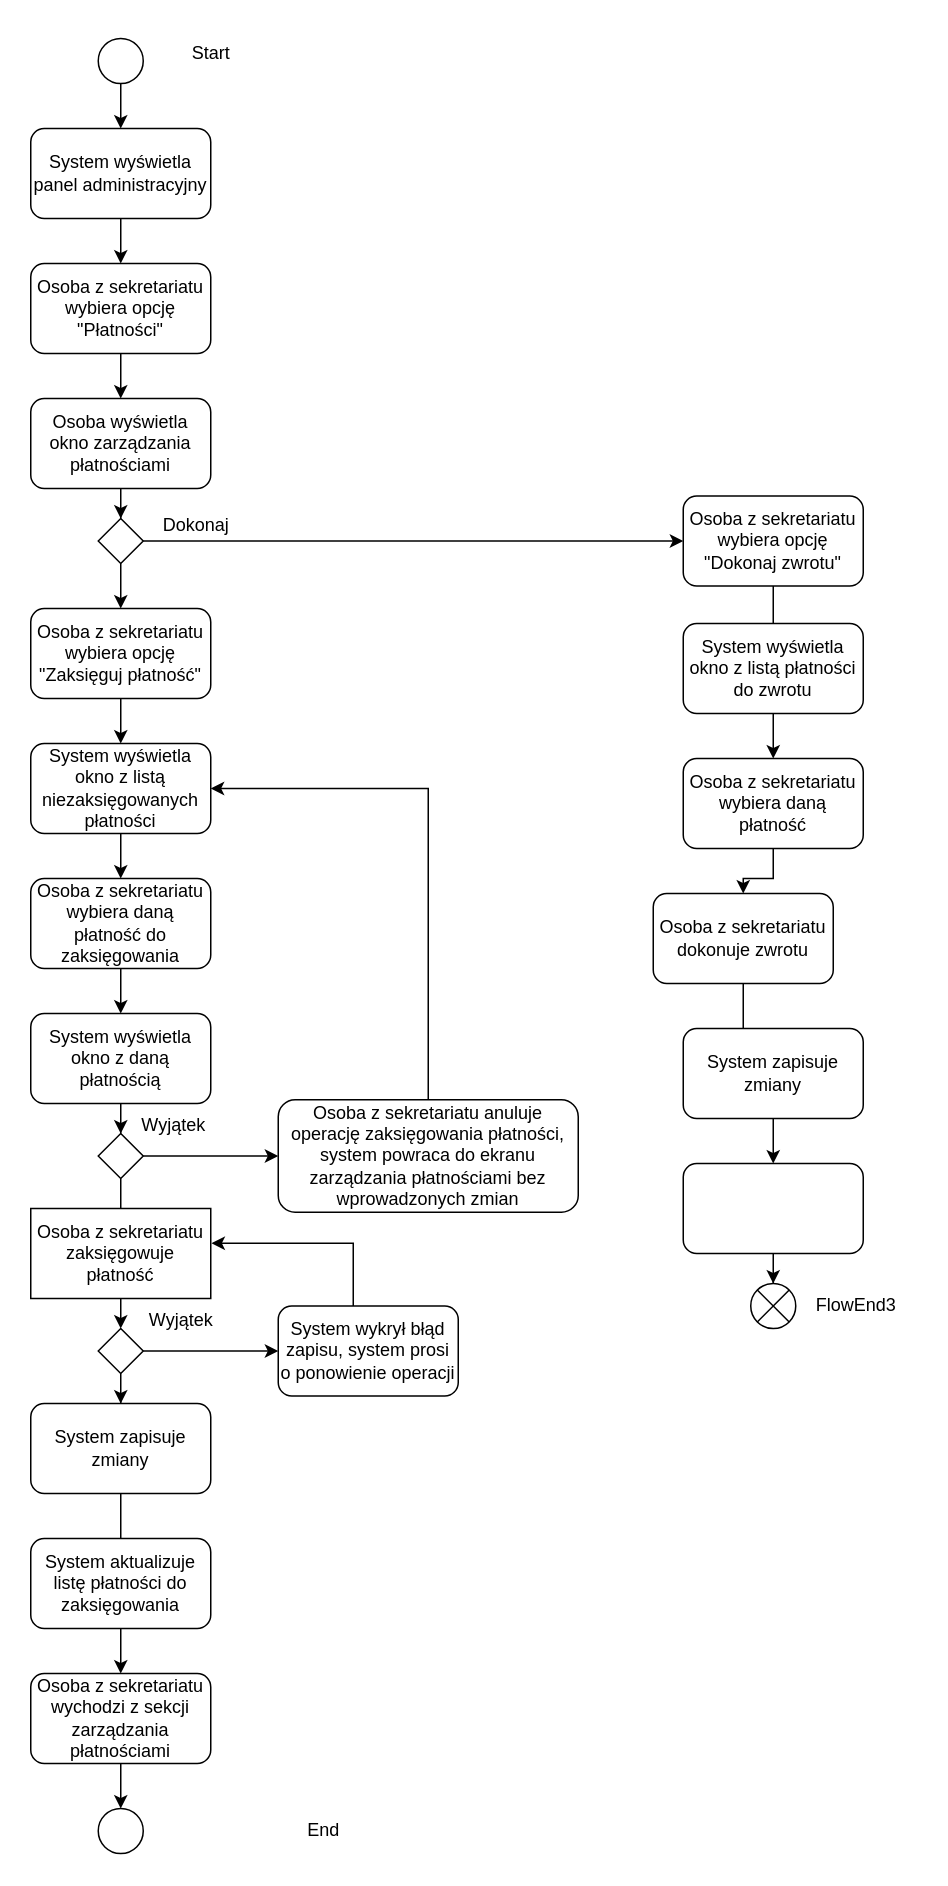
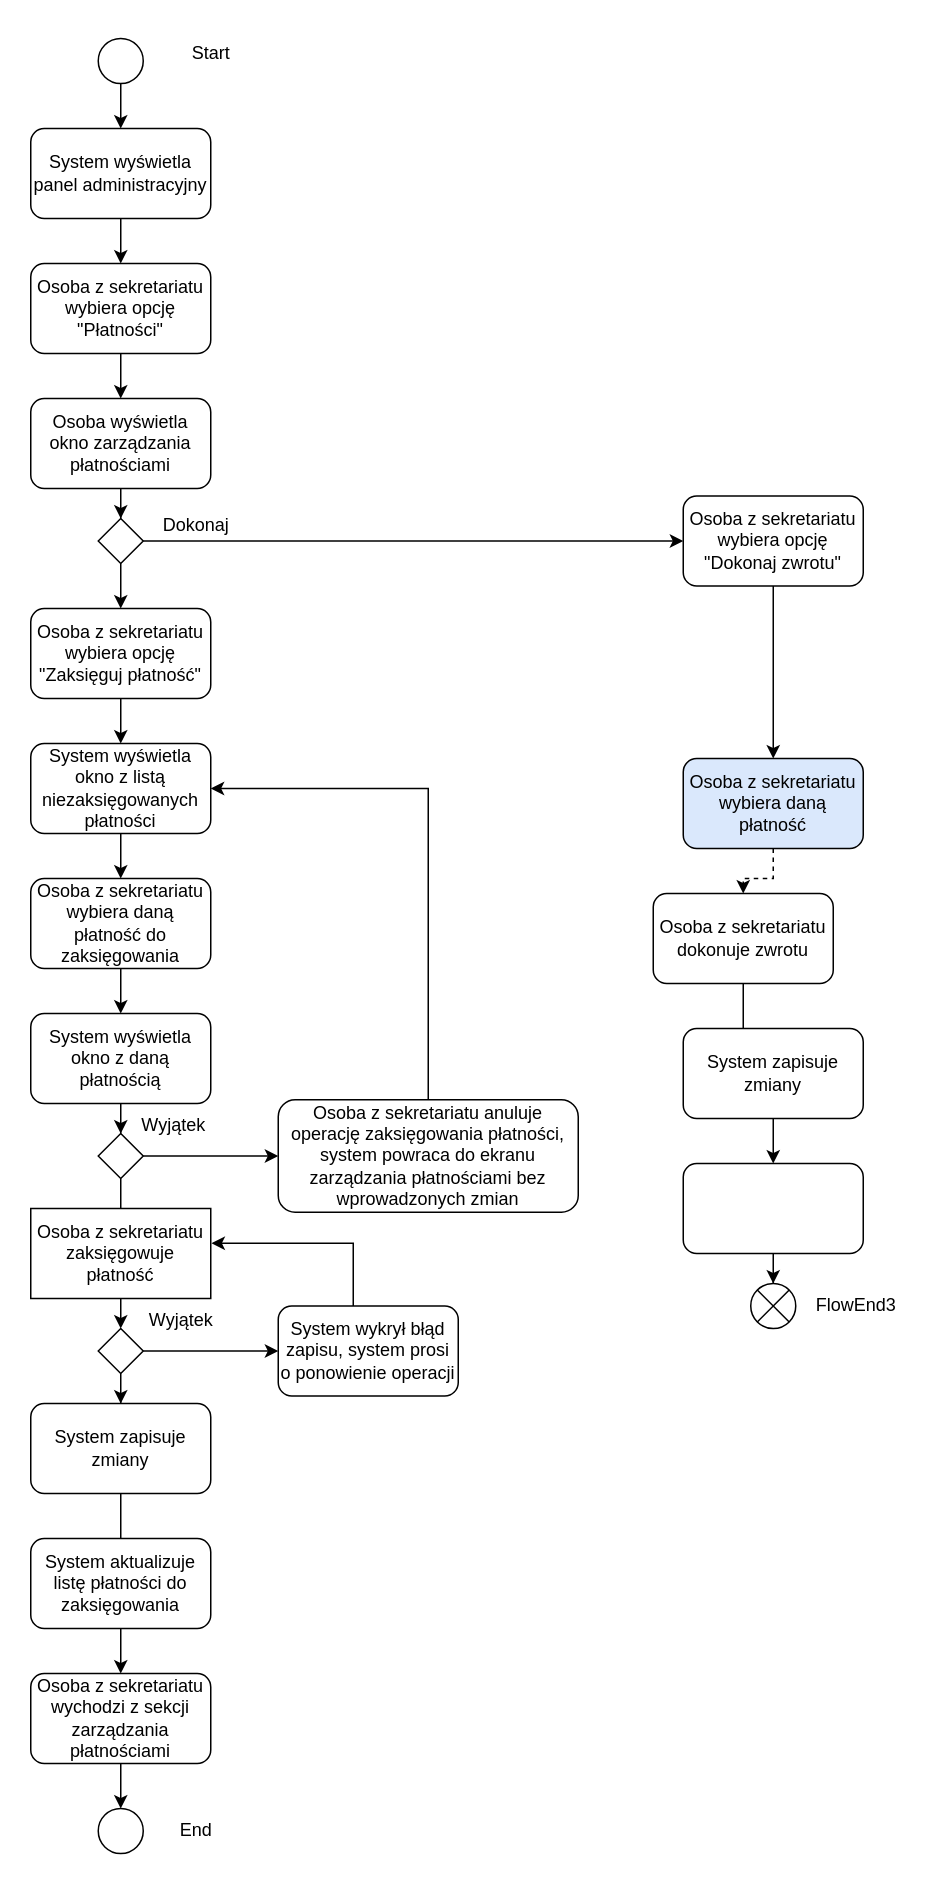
node "System wyświetla okno z listą płatności do zwrotu": removed
node "Osoba z sekretariatu wybiera daną płatność": fillcolor #ffffff -> #dae8fc
edge "Osoba z sekretariatu wybiera daną płatność" -> "Osoba z sekretariatu dokonuje zwrotu": style solid -> dashed
node "End": moved (323, 1831) -> (196, 1831)
